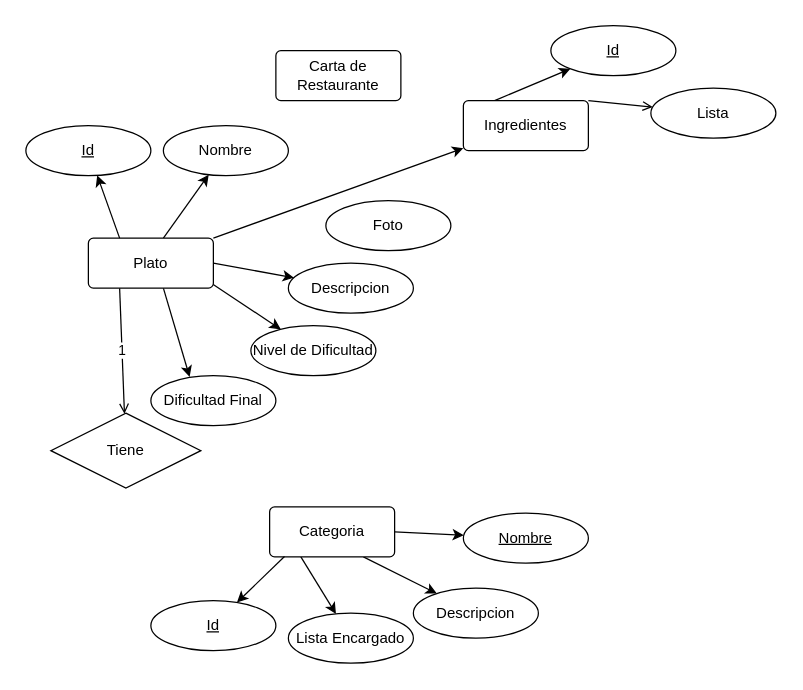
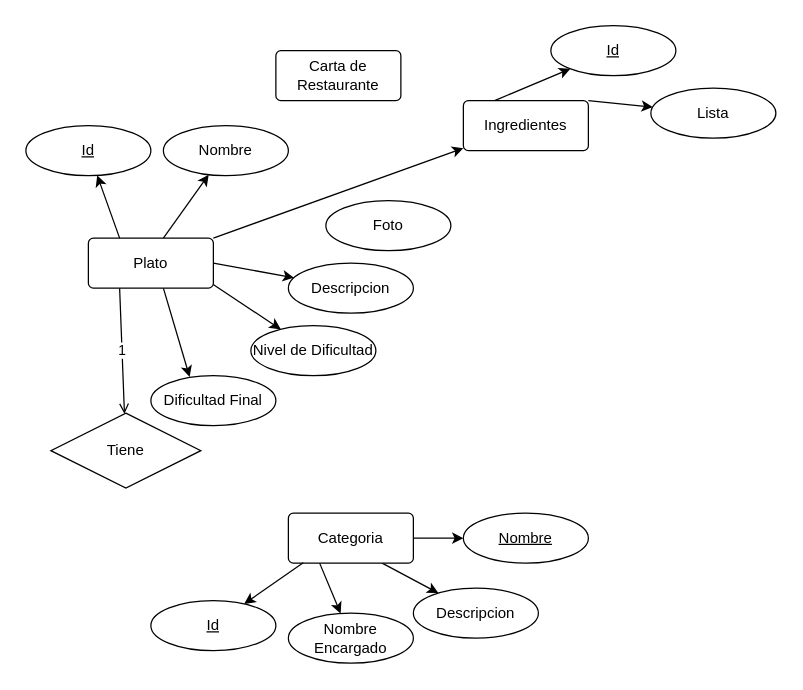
edge "Ingredientes" -> "Lista": arrowhead open -> classic
node "Categoria": moved (332, 532) -> (351, 538)
node "Lista Encargado": label "Lista Encargado" -> "Nombre Encargado"
